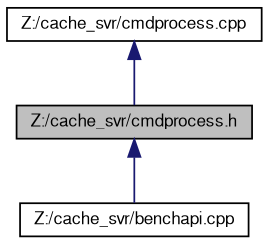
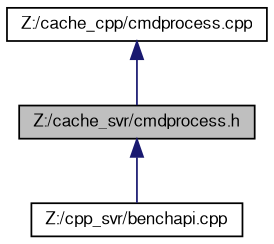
node "Z:/cache_svr/cmdprocess.cpp": label "Z:/cache_svr/cmdprocess.cpp" -> "Z:/cache_cpp/cmdprocess.cpp"
node "Z:/cache_svr/benchapi.cpp": label "Z:/cache_svr/benchapi.cpp" -> "Z:/cpp_svr/benchapi.cpp"
